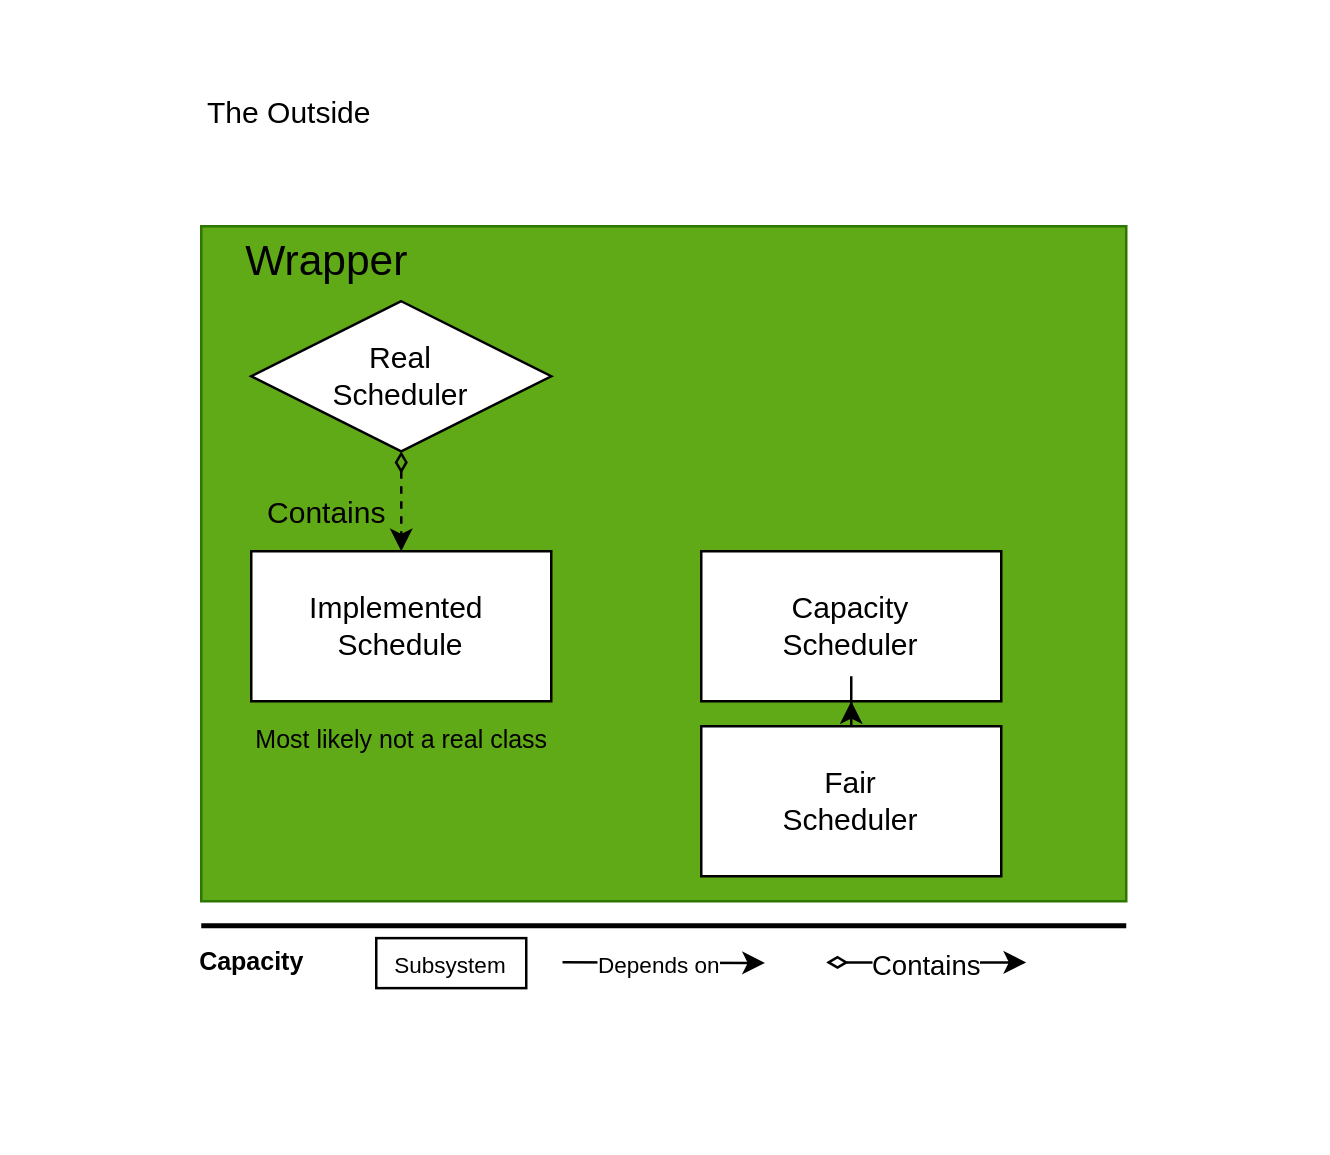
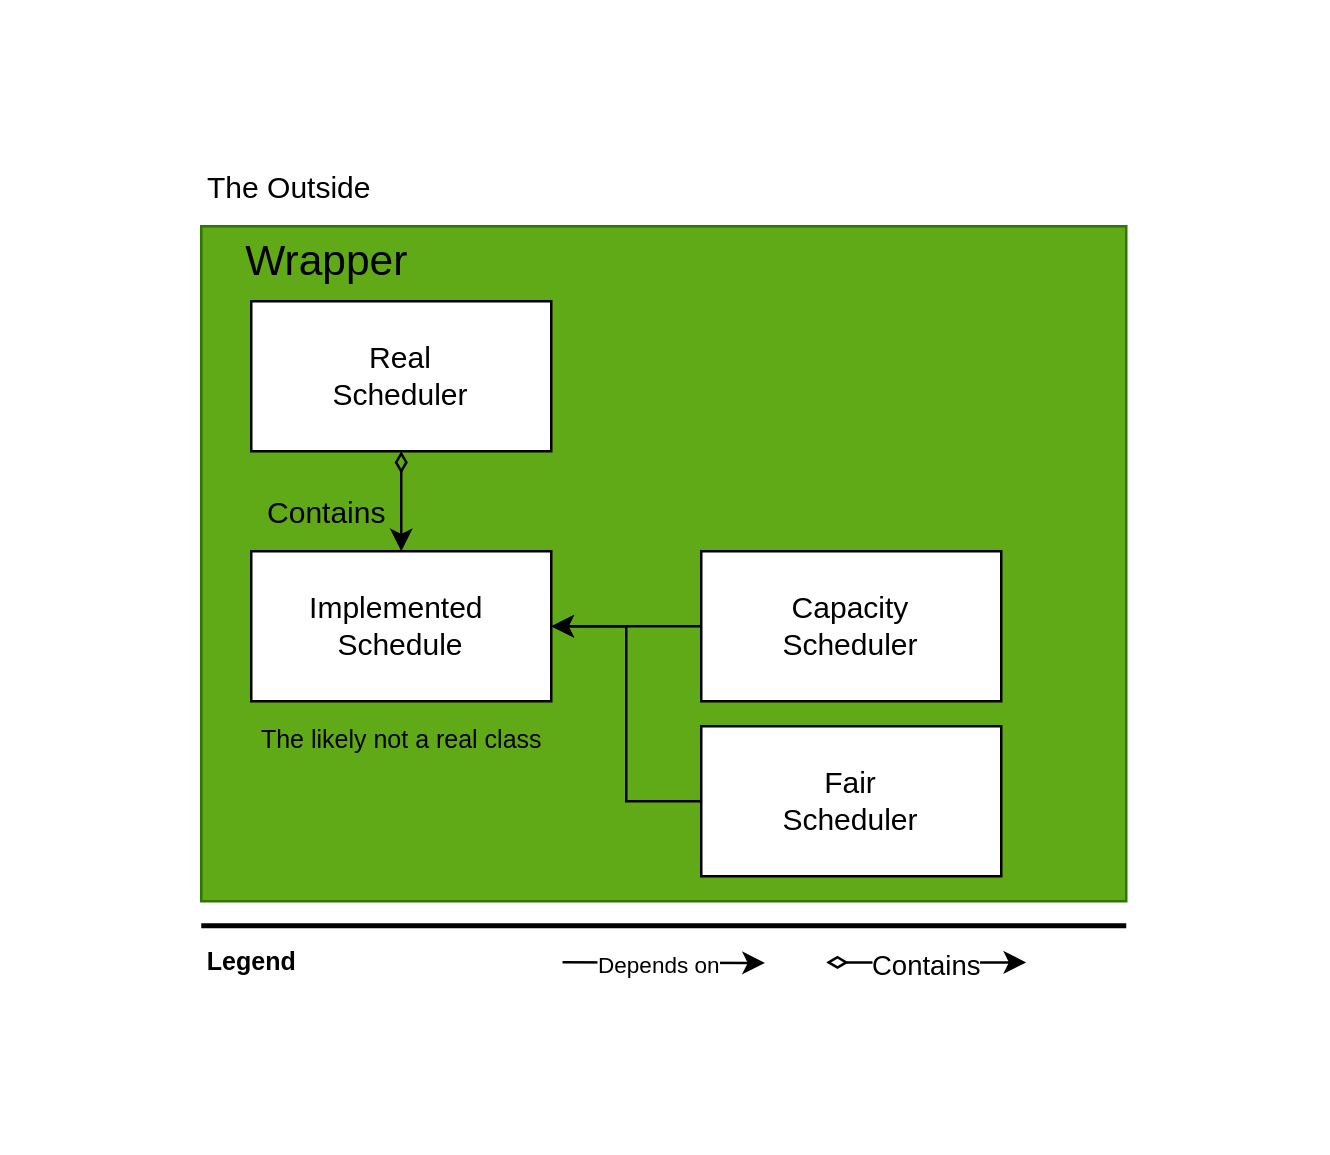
node "The Outside": moved (289, 114) -> (289, 189)
node "Real Scheduler": shape diamond -> rectangle
edge "Real Scheduler" -- "Implemented Schedule": style dashed -> solid
edge "Capacity Scheduler" -> "Implemented Schedule": added
edge "Fair Scheduler" -> "Capacity Scheduler": now "Fair Scheduler" -> "Implemented Schedule"
node "Most likely not a real class": label "Most likely not a real class" -> "The likely not a real class"
node "Capacity": label "Capacity" -> "Legend"
node "Subsystem": removed
